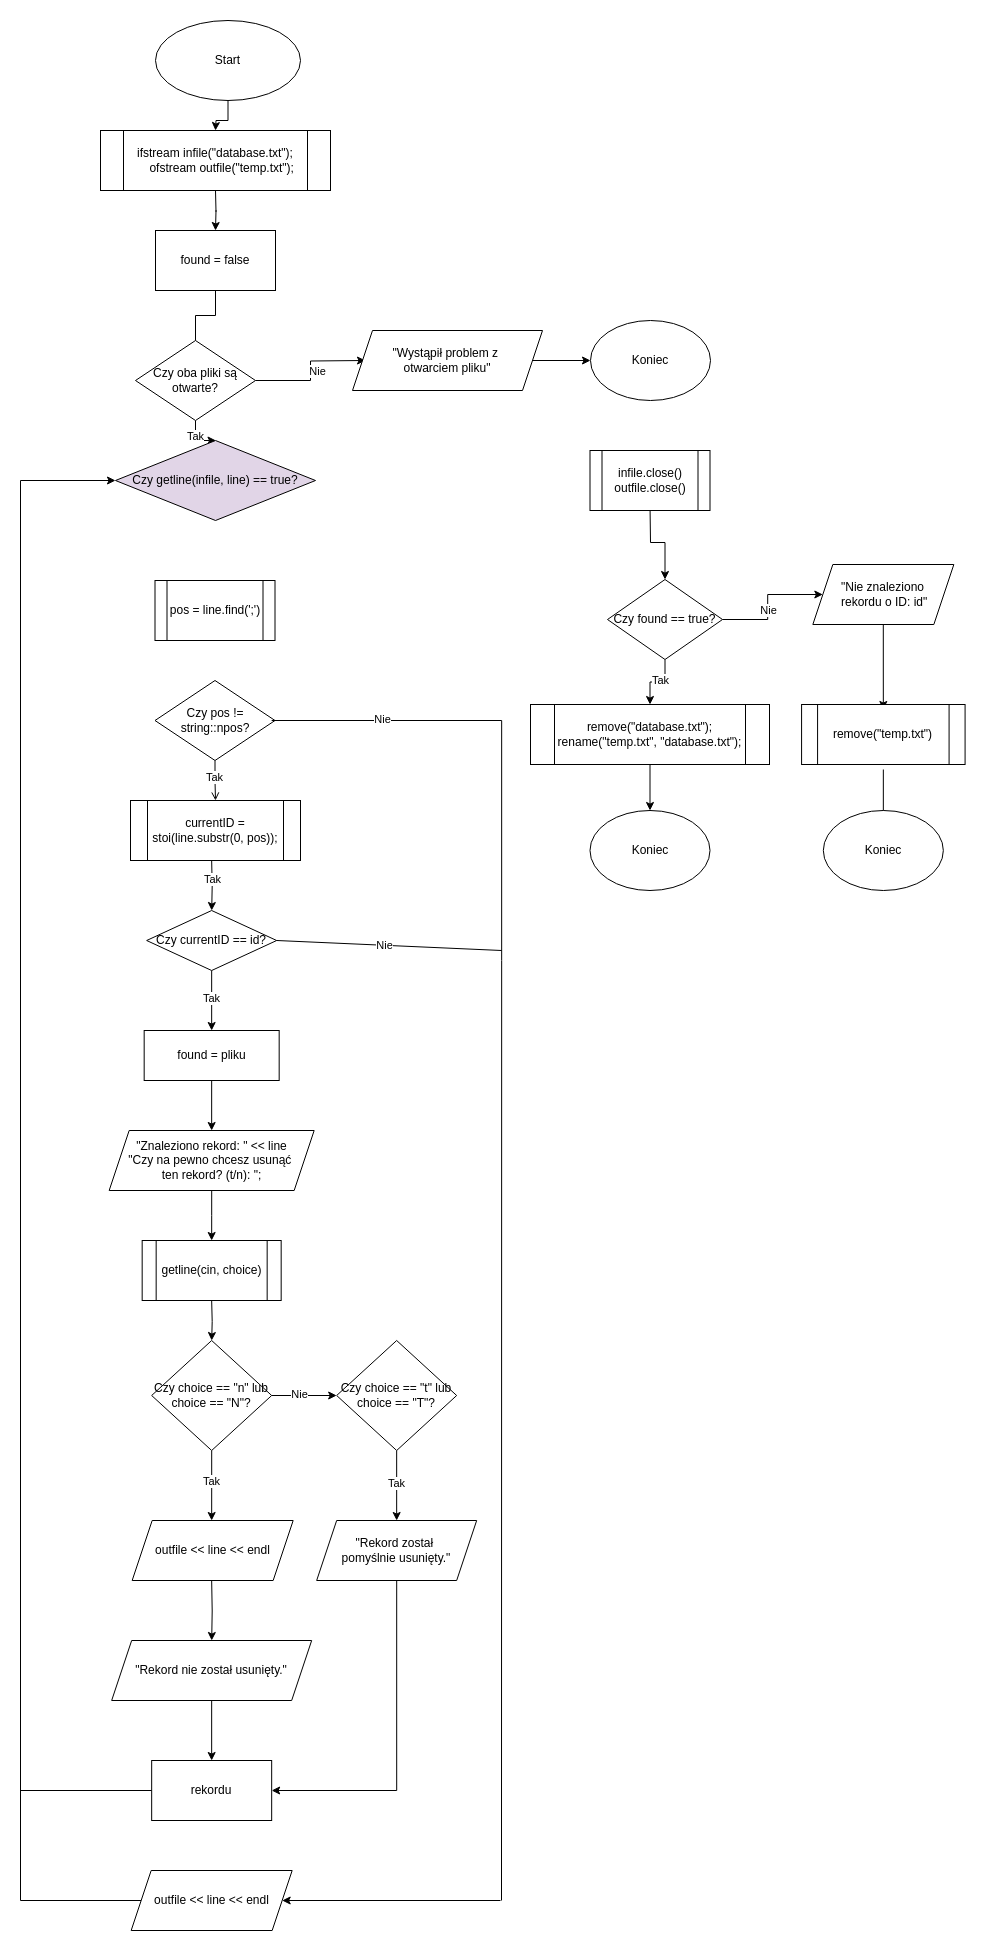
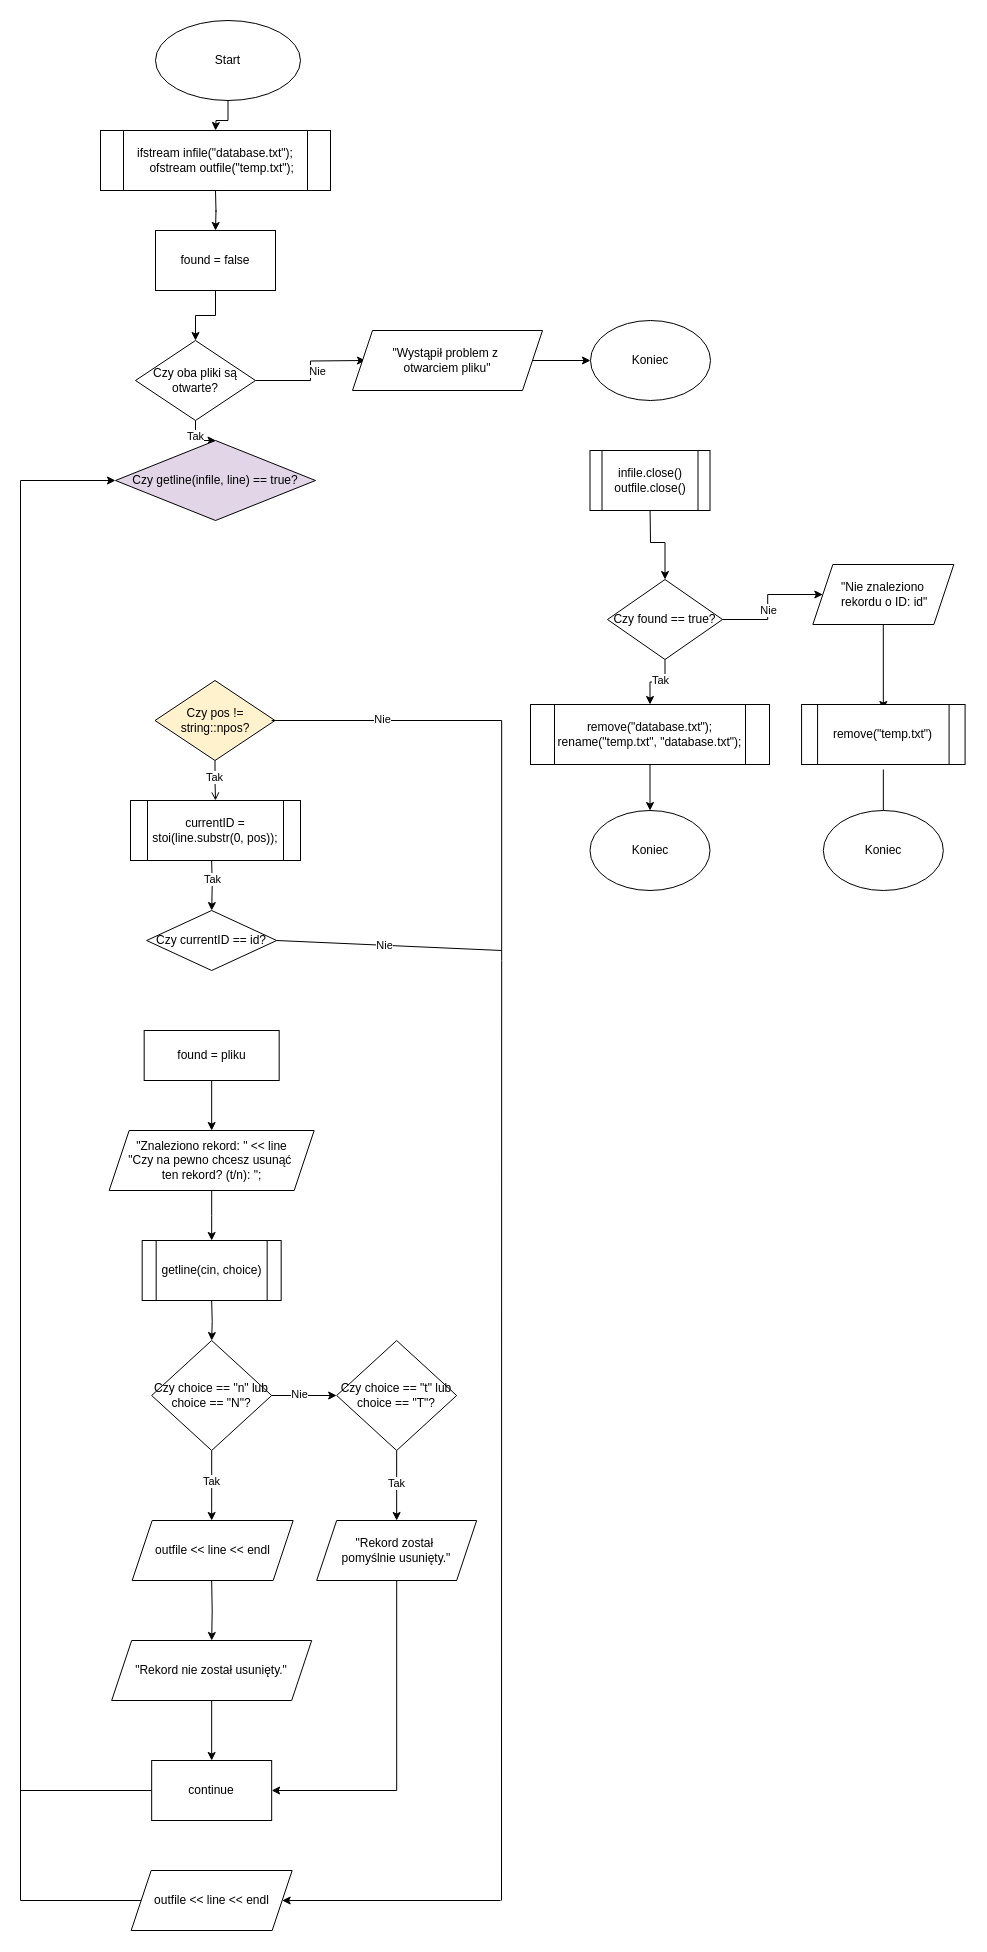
edge "found = false" -- "Czy oba pliki są otwarte?": arrowhead none -> classic
node "pos = line.find(';')": removed
node "Czy pos != string::npos?": fillcolor #ffffff -> #fff2cc
edge "Czy currentID == id?" -> "found = pliku": removed, label "Tak"
node "rekordu": label "rekordu" -> "continue"
